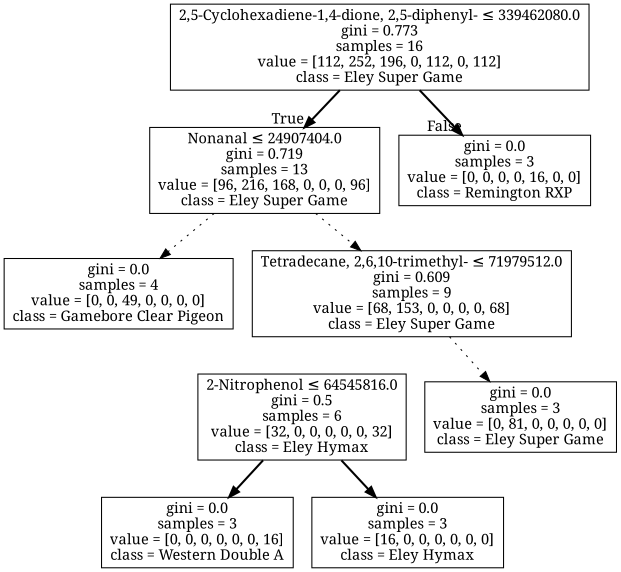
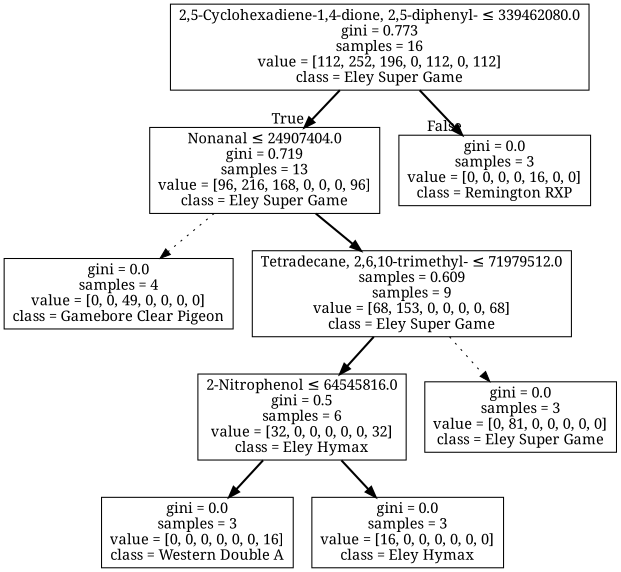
edge "Nonanal ≤ 24907404.0" -> "Tetradecane, 2,6,10-trimethyl- ≤ 71979512.0": style dotted -> bold
node "Tetradecane, 2,6,10-trimethyl- ≤ 71979512.0": text "gini = 0.609" -> "samples = 0.609"
edge "Tetradecane, 2,6,10-trimethyl- ≤ 71979512.0" -> "2-Nitrophenol ≤ 64545816.0": added
